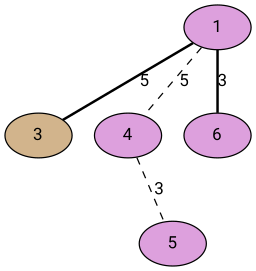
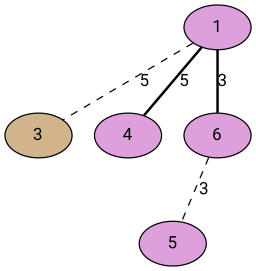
edge "1" -- "3": style bold -> dashed
edge "1" -- "4": style dashed -> bold
edge "4" -- "5": now "6" -- "5"
